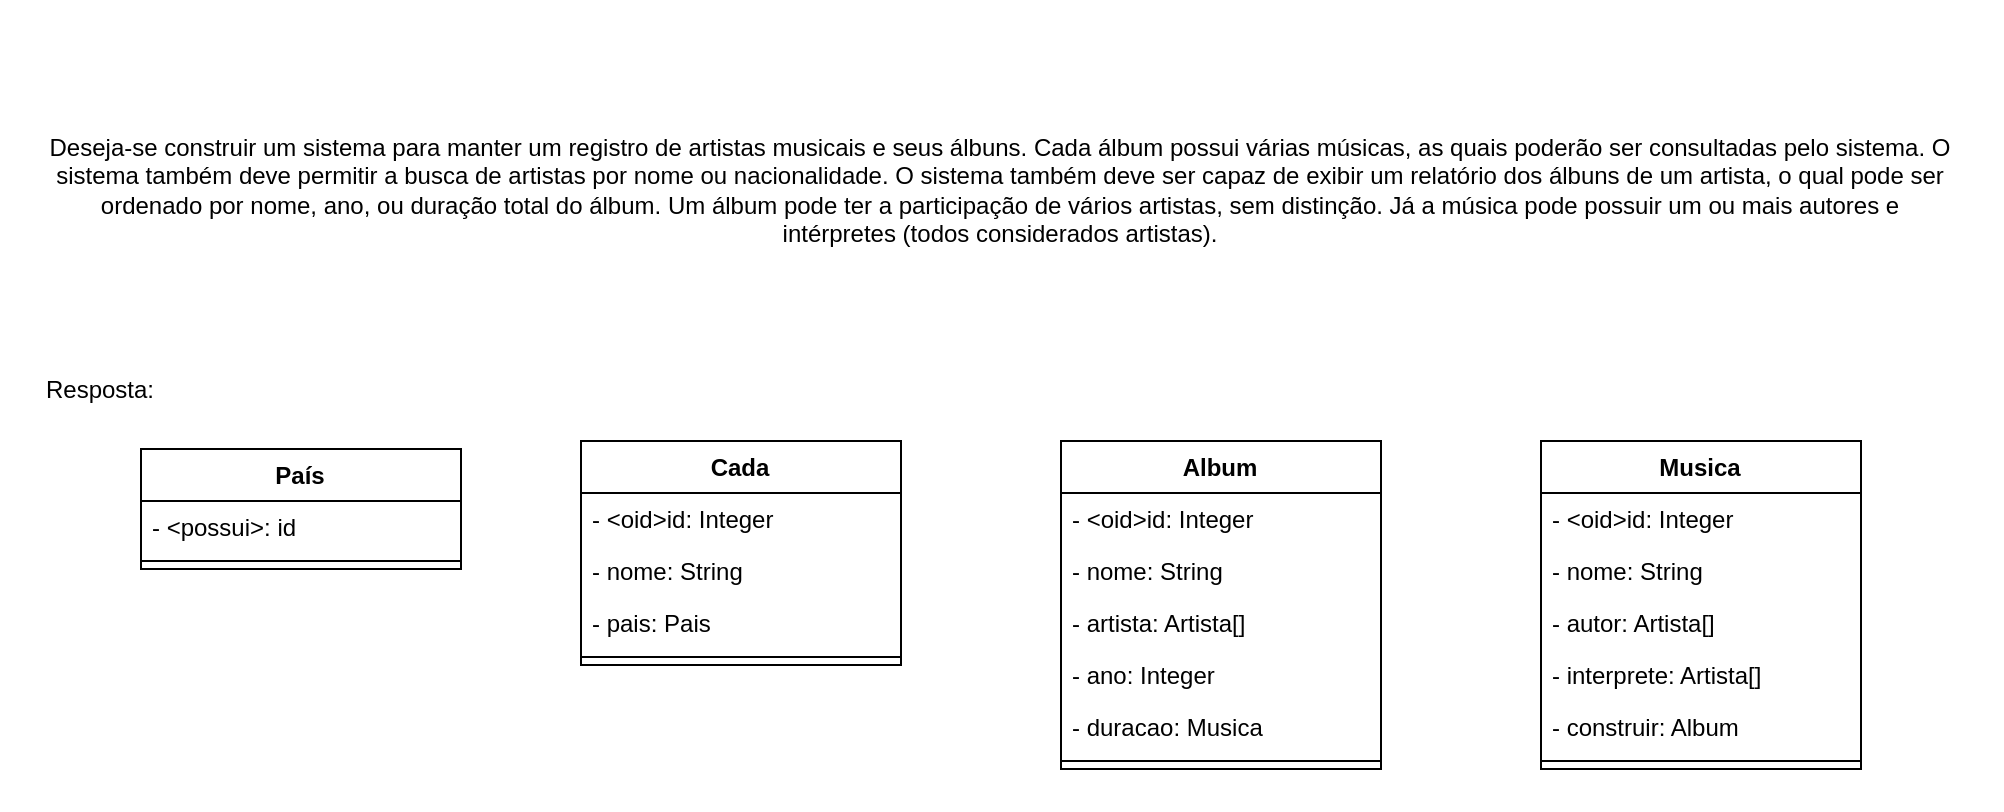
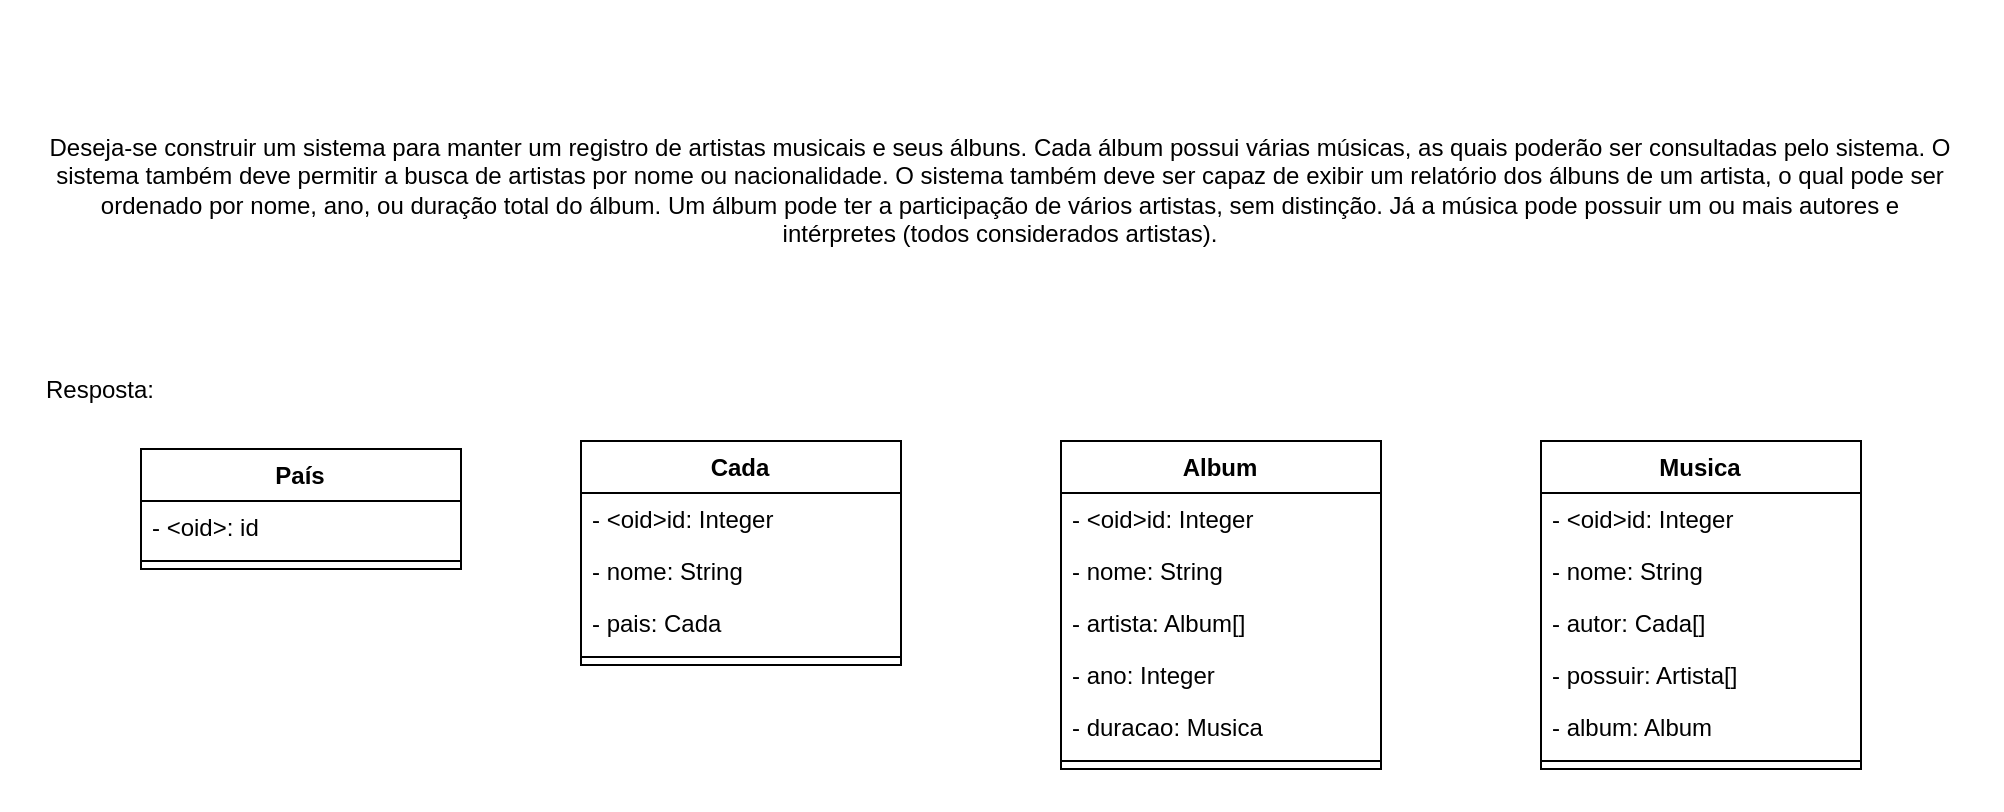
node "- <possui>: id": label "- <possui>: id" -> "- <oid>: id"
node "- pais: Pais": label "- pais: Pais" -> "- pais: Cada"
node "- artista: Artista[]": label "- artista: Artista[]" -> "- artista: Album[]"
node "- autor: Artista[]": label "- autor: Artista[]" -> "- autor: Cada[]"
node "- interprete: Artista[]": label "- interprete: Artista[]" -> "- possuir: Artista[]"
node "- construir: Album": label "- construir: Album" -> "- album: Album"
